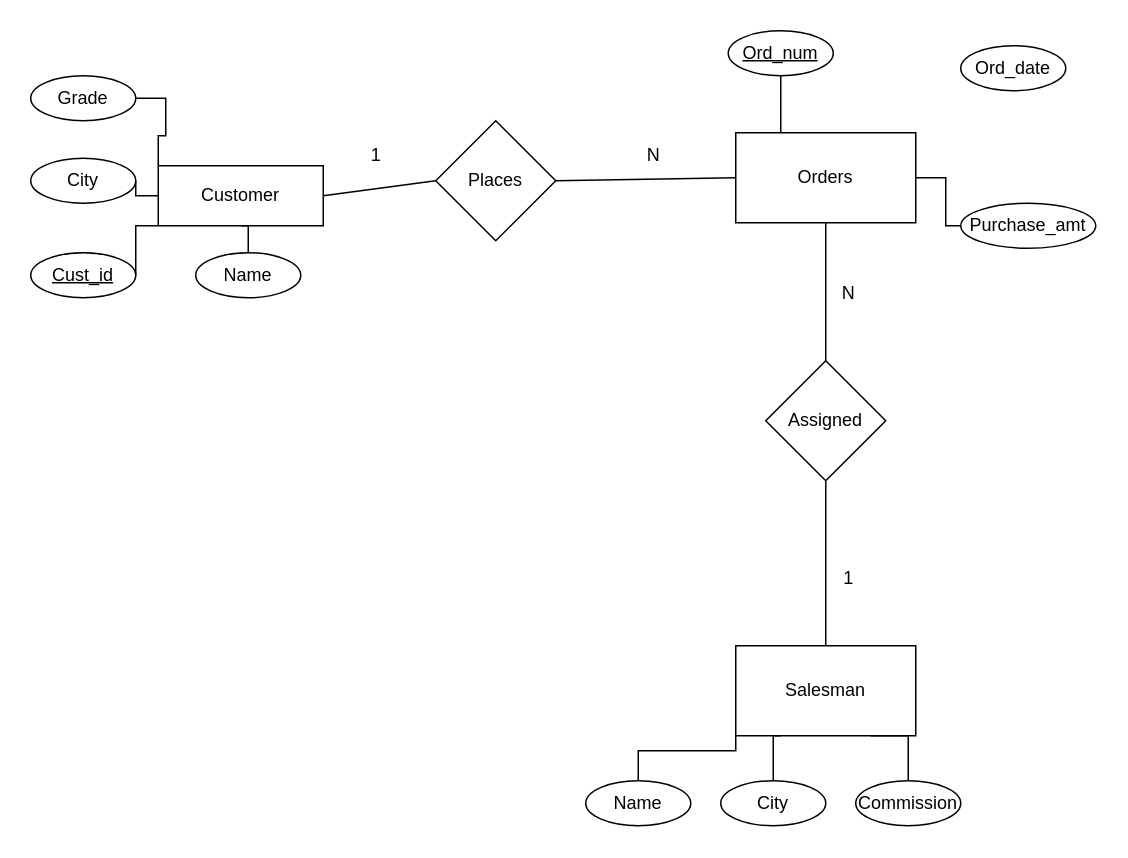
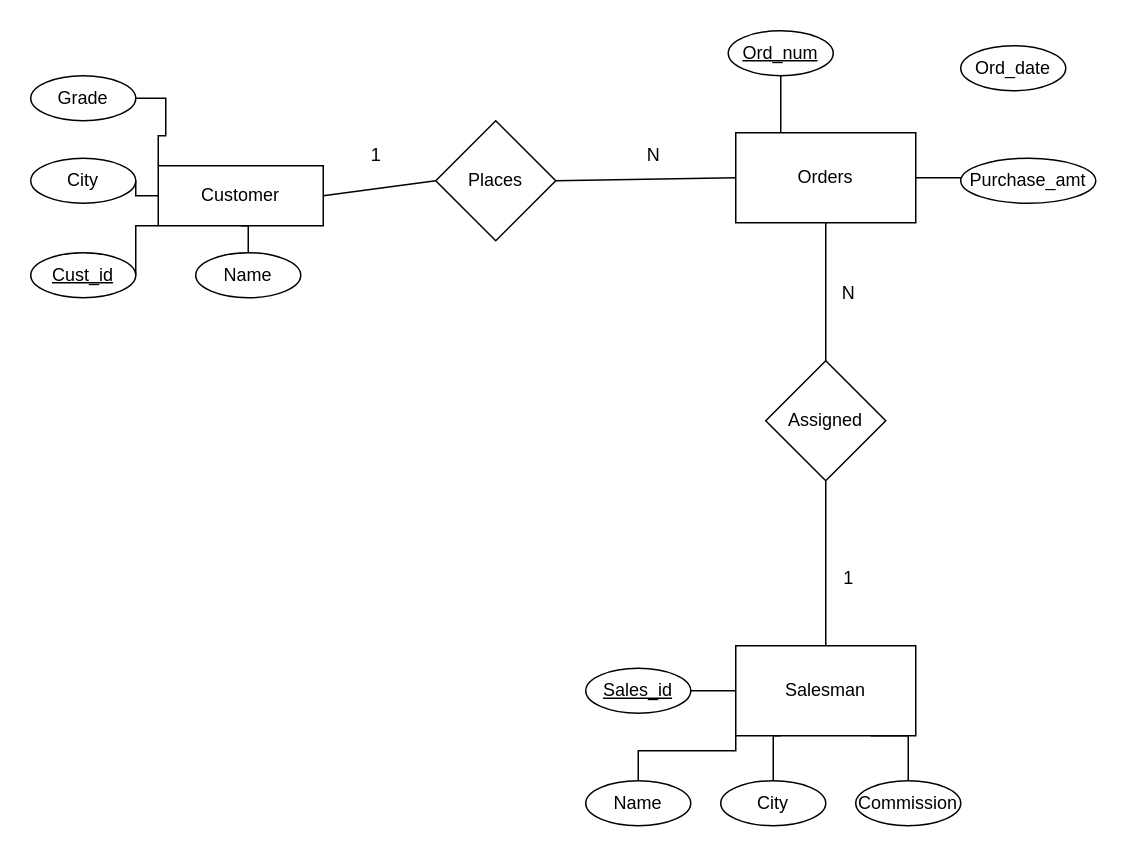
node "Purchase_amt": moved (1028, 226) -> (1028, 181)
node "Sales_id": added
edge "Sales_id" -- "Salesman": added
